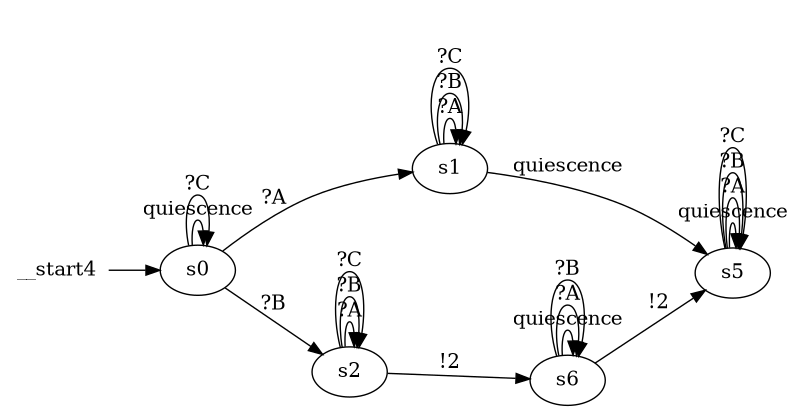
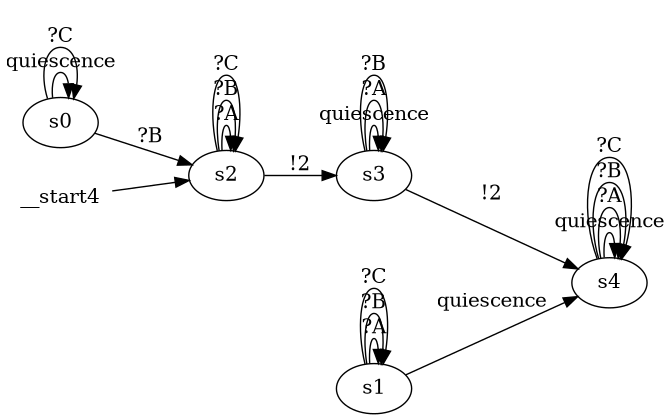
edge "s0" -> "s1": removed, label "?A"
edge "__start4" -> "s0": now "__start4" -> "s2"
node "s5": label "s5" -> "s4"
node "s6": label "s6" -> "s3"
